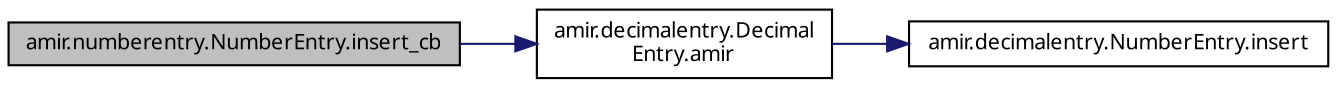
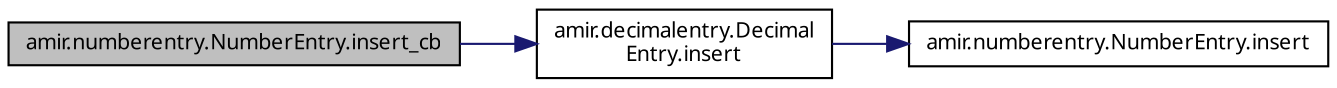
node "amir.decimalentry.Decimal Entry.amir": label "amir.decimalentry.Decimal Entry.amir" -> "amir.decimalentry.Decimal Entry.insert"
node "amir.decimalentry.NumberEntry.insert": label "amir.decimalentry.NumberEntry.insert" -> "amir.numberentry.NumberEntry.insert"
